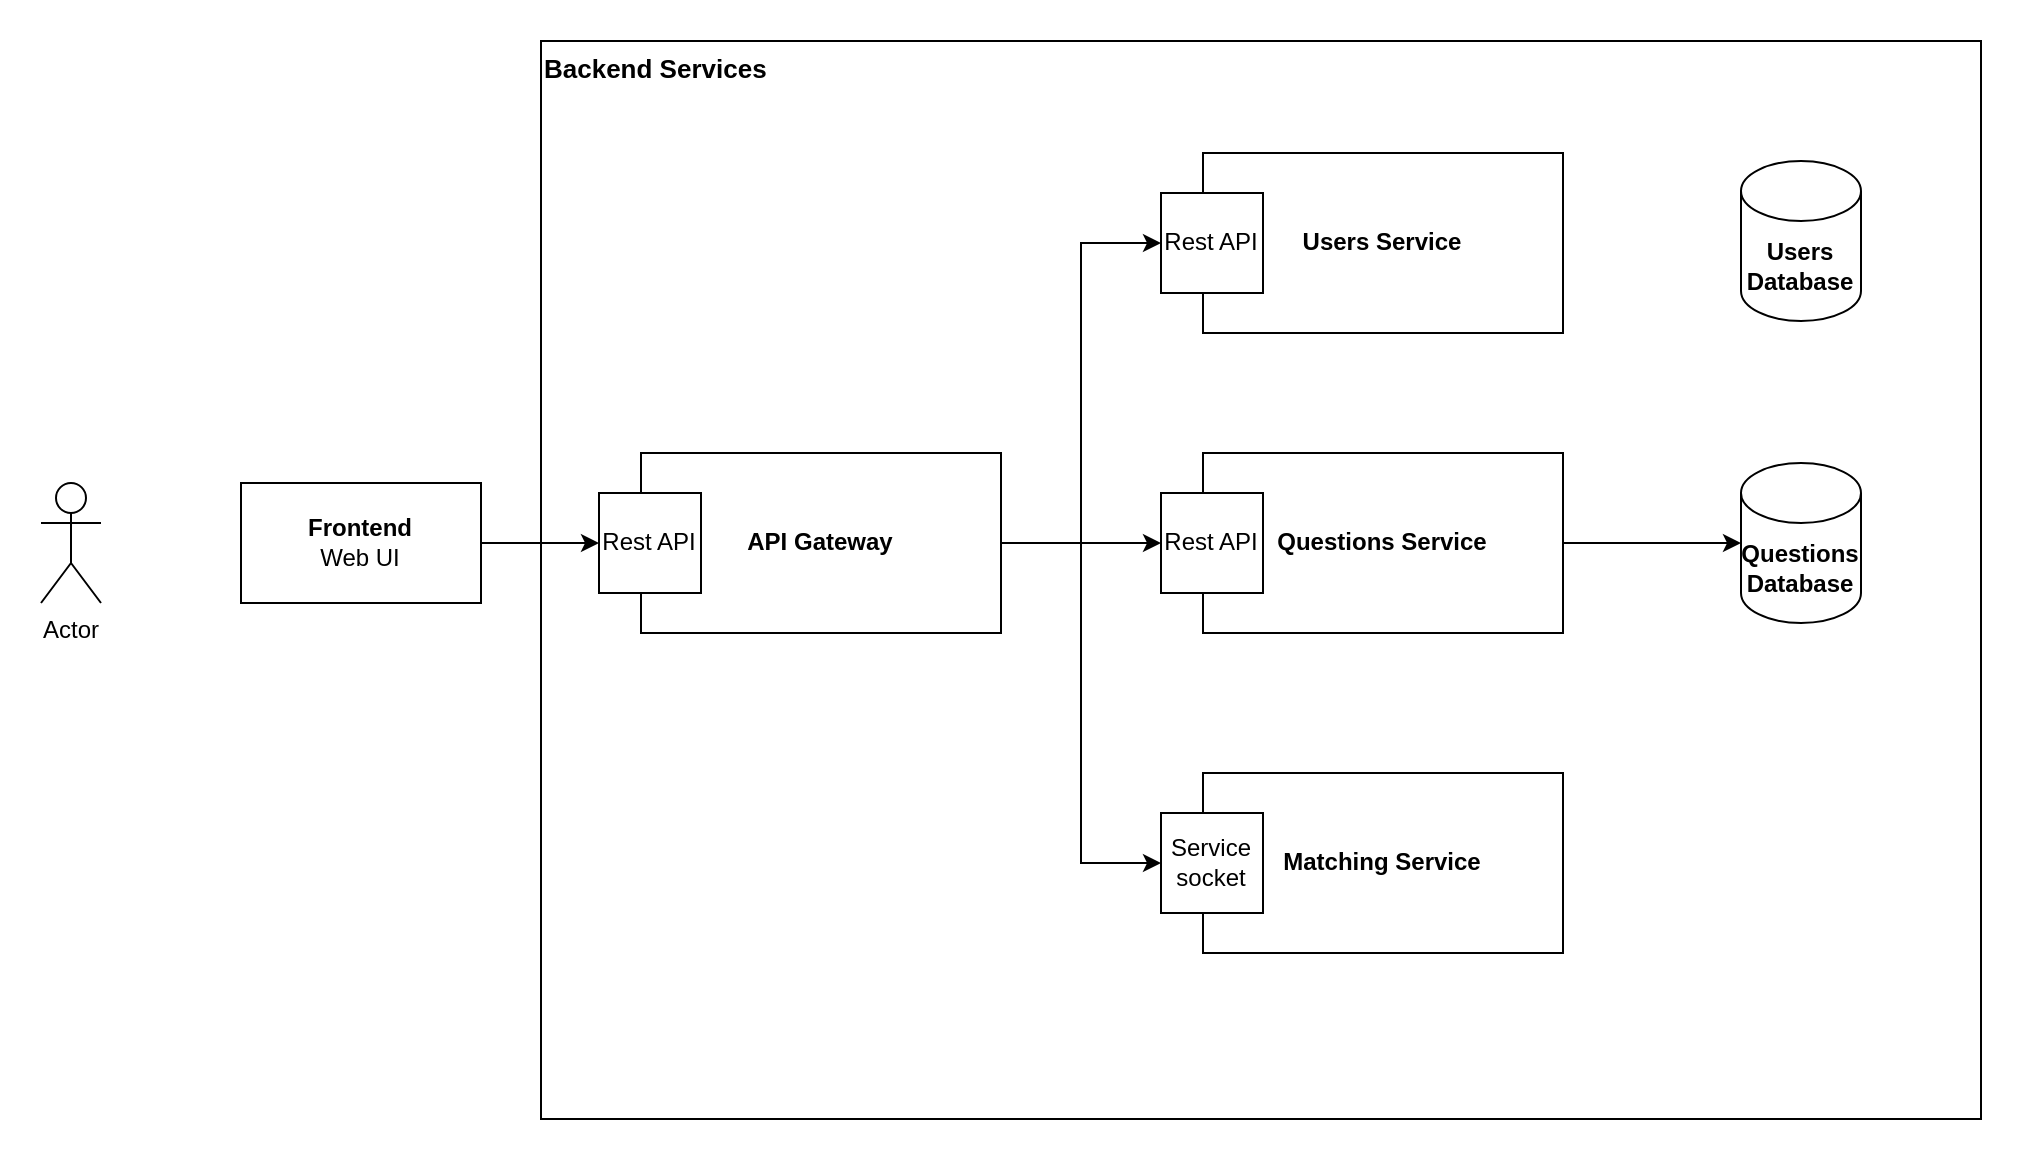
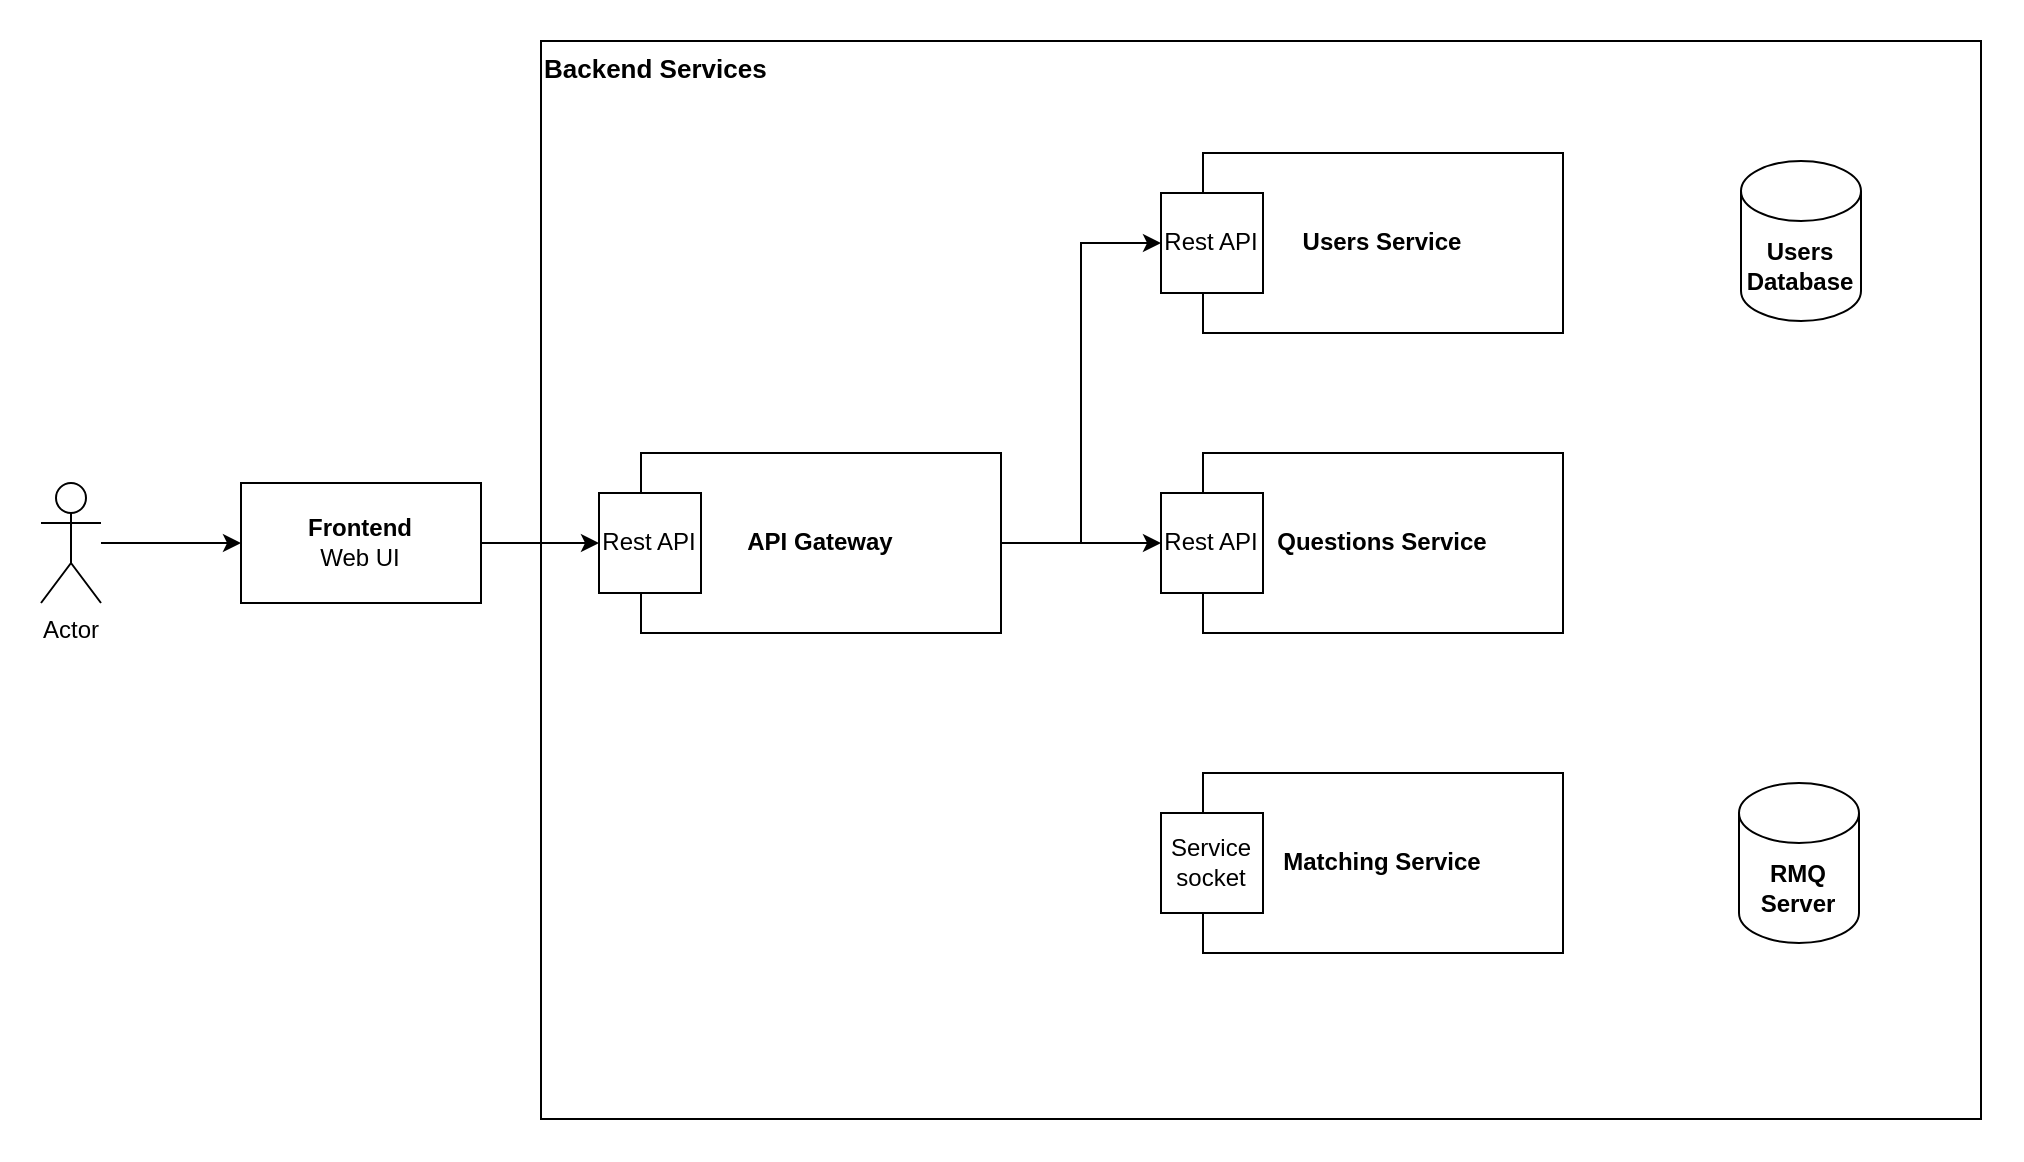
edge "Actor" -> "Frontend Web UI": added
edge "Questions Service" -> "Questions Database": removed
node "Questions Database": removed
edge "API Gateway" -> "Service socket": removed
node "RMQ Server": added
